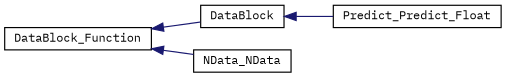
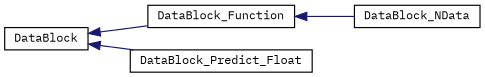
node "Predict_Predict_Float": label "Predict_Predict_Float" -> "DataBlock_Predict_Float"
edge "DataBlock" -> "DataBlock_Function": reversed
node "NData_NData": label "NData_NData" -> "DataBlock_NData"
